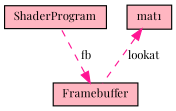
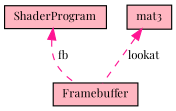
node "mat1": label "mat1" -> "mat3"
edge "ShaderProgram" -> "Framebuffer": reversed
